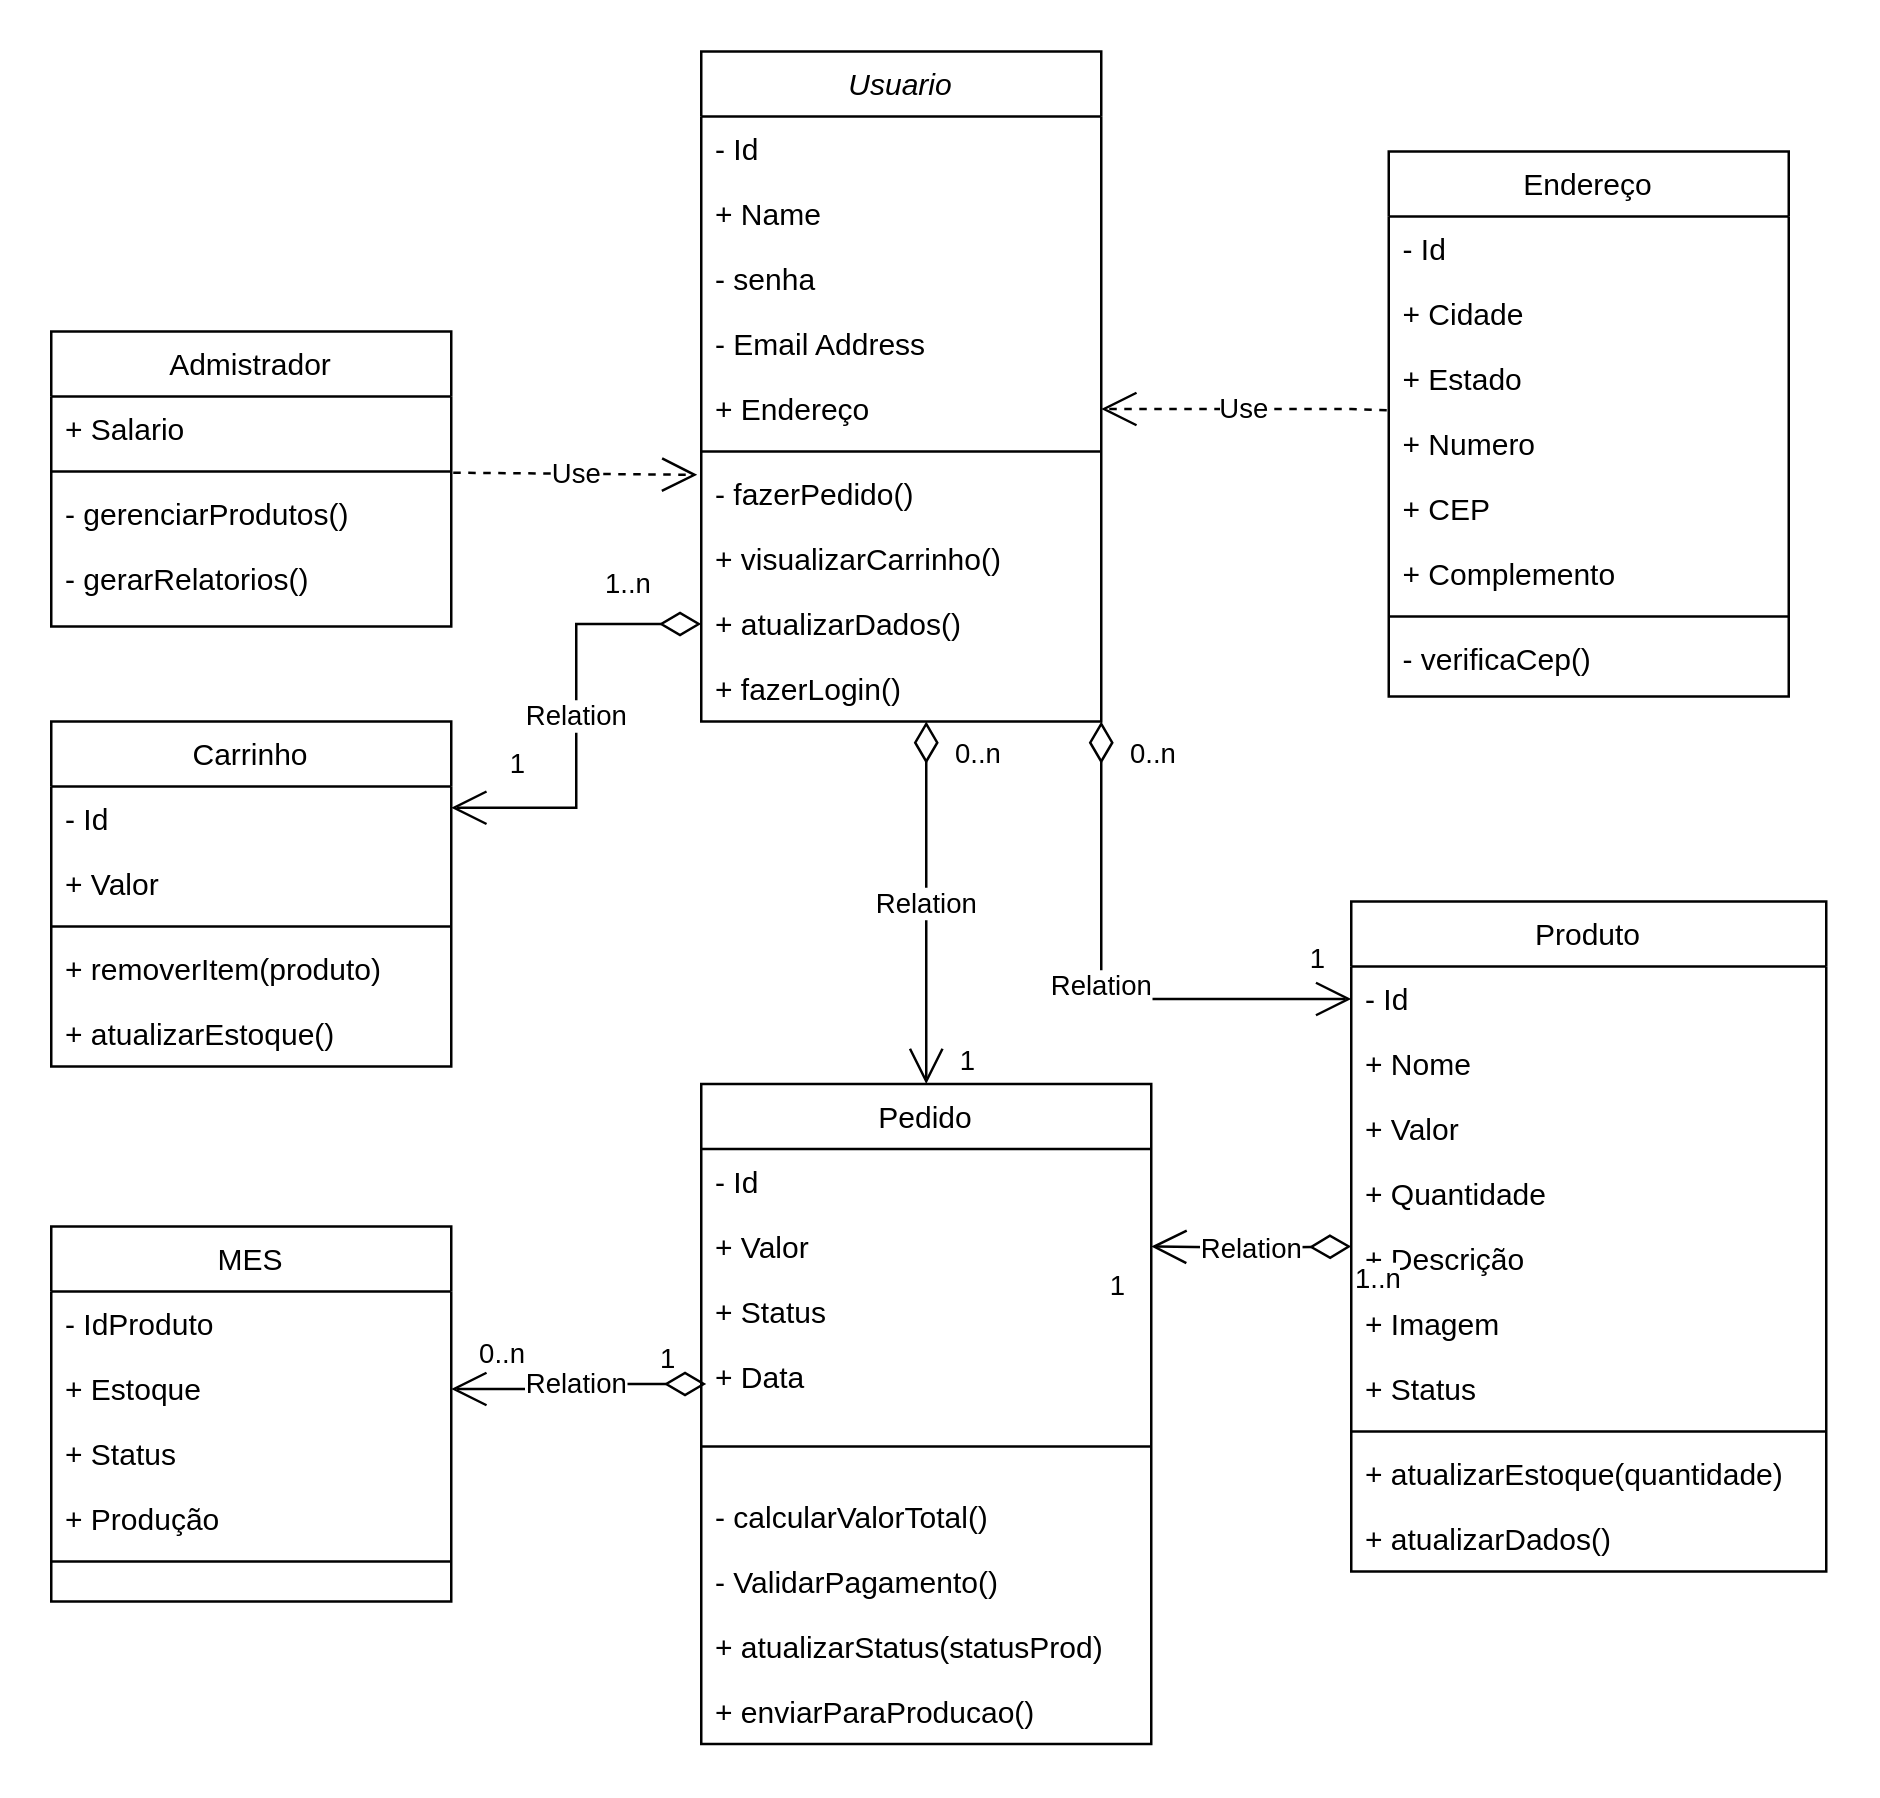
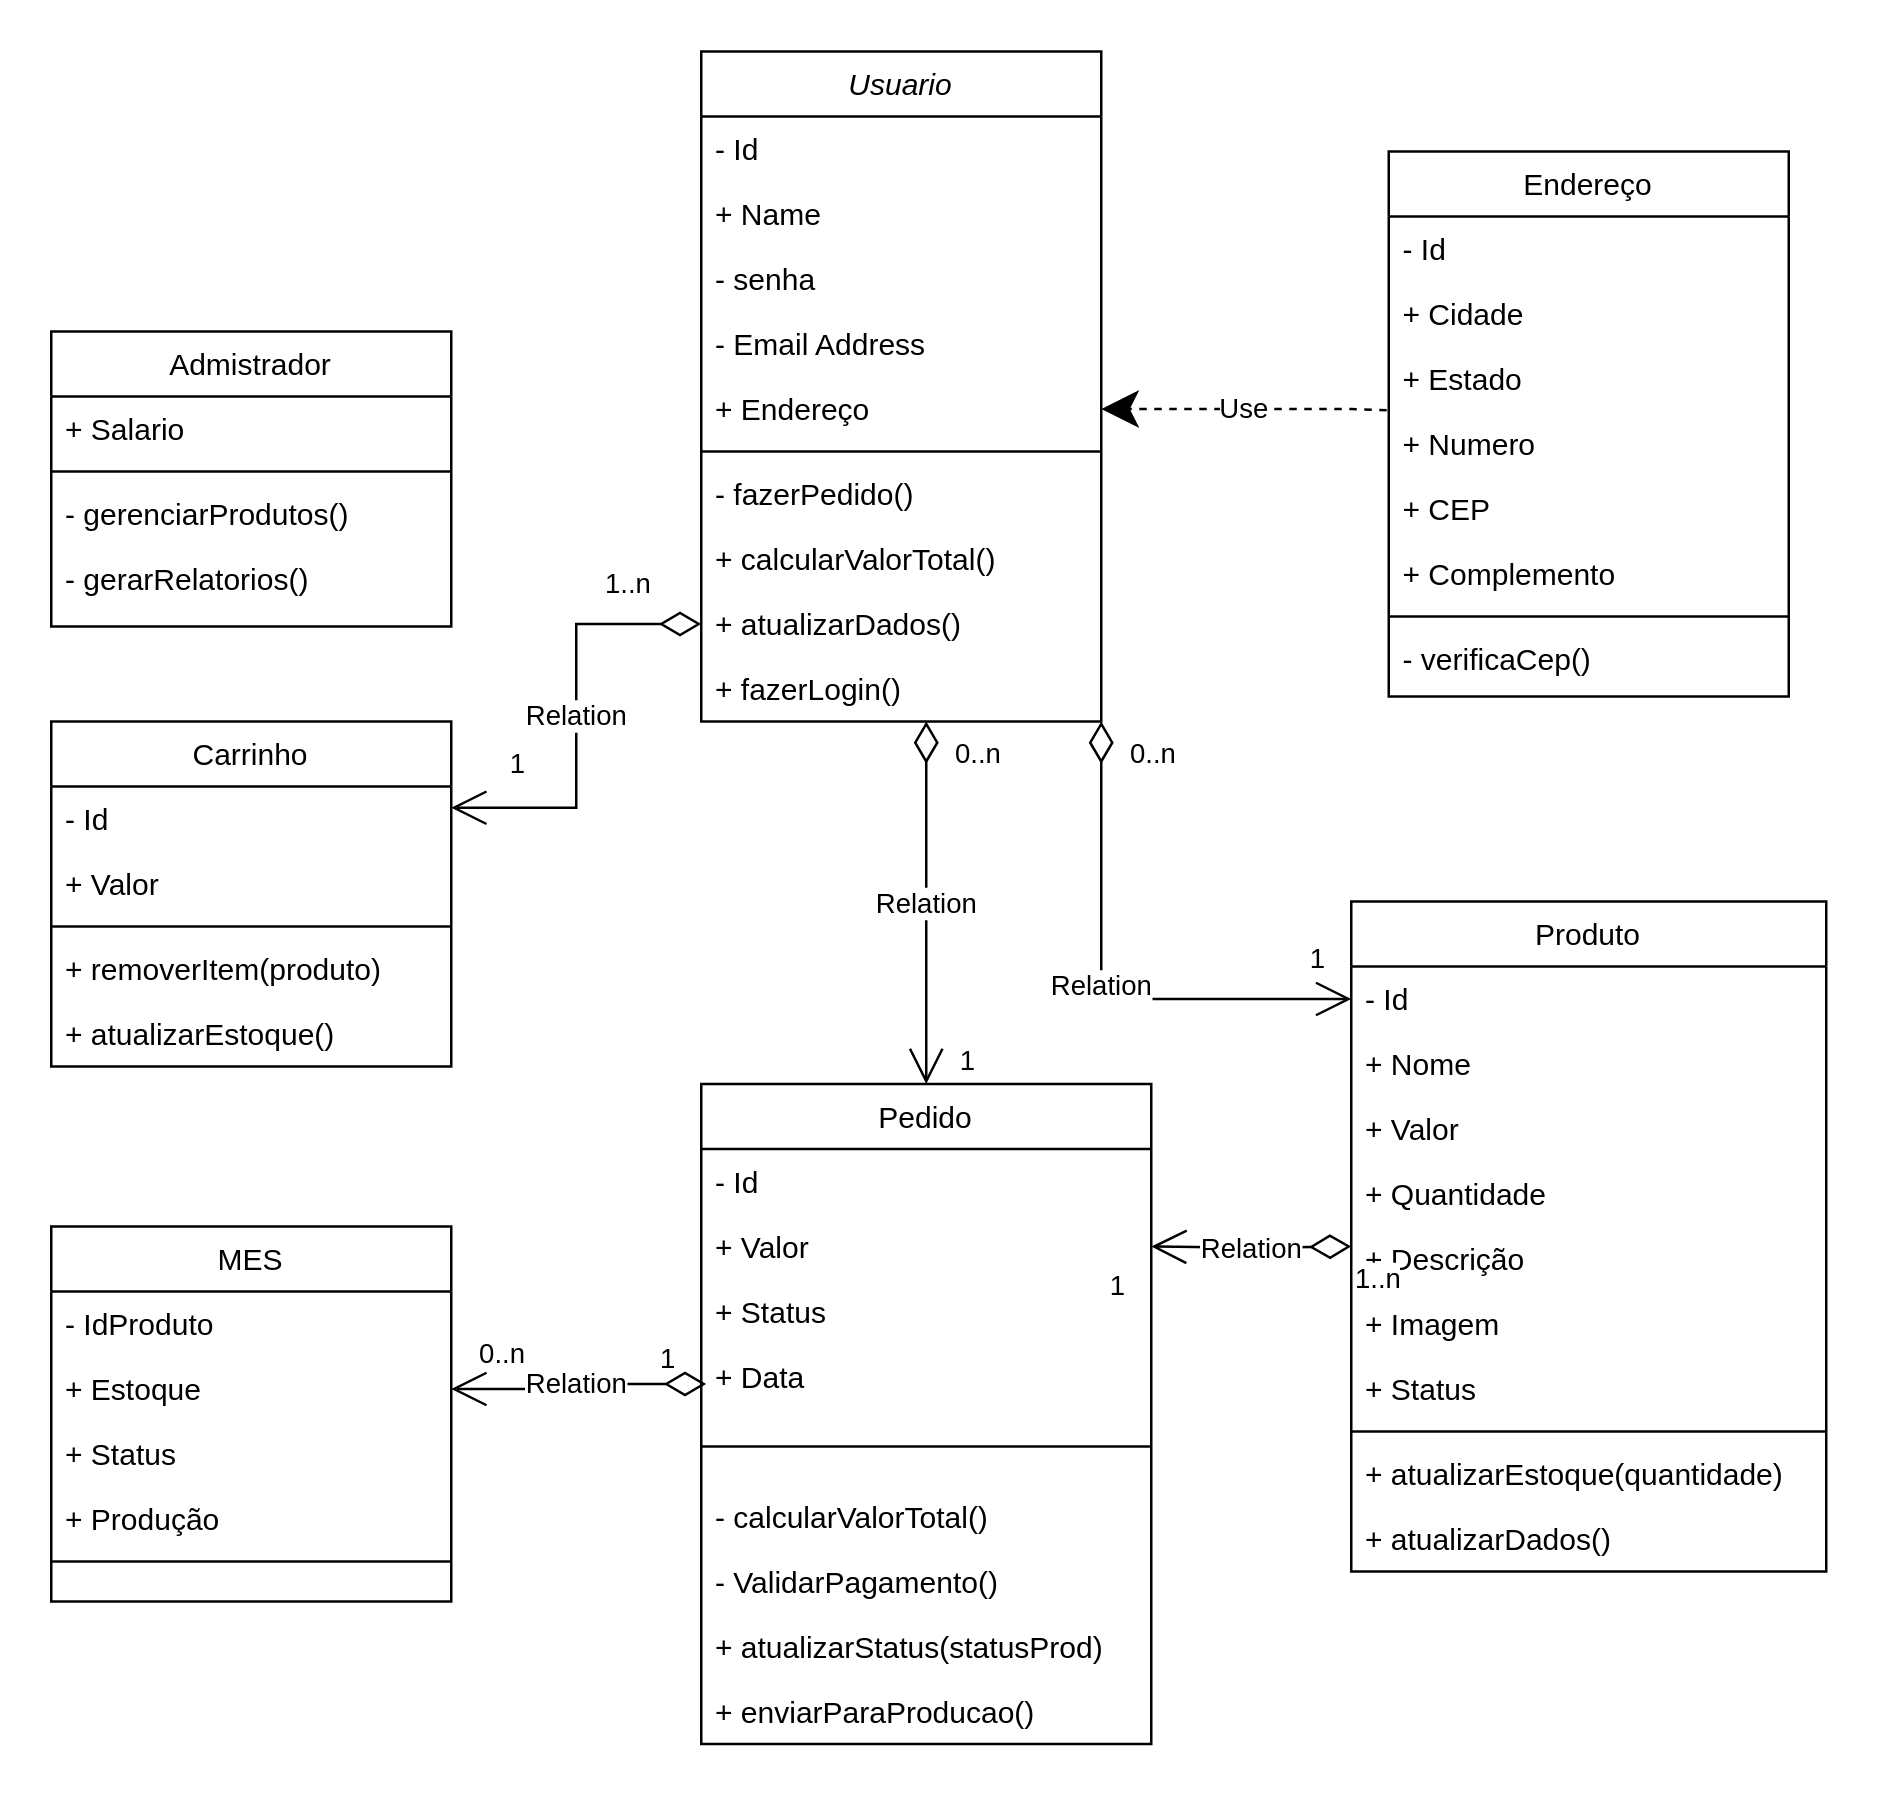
edge "+ Numero" -> "+ Endereço": arrowhead open -> classic
edge "- gerenciarProdutos()" -> "- fazerPedido()": removed, label "Use"
node "+ visualizarCarrinho()": label "+ visualizarCarrinho()" -> "+ calcularValorTotal()"
